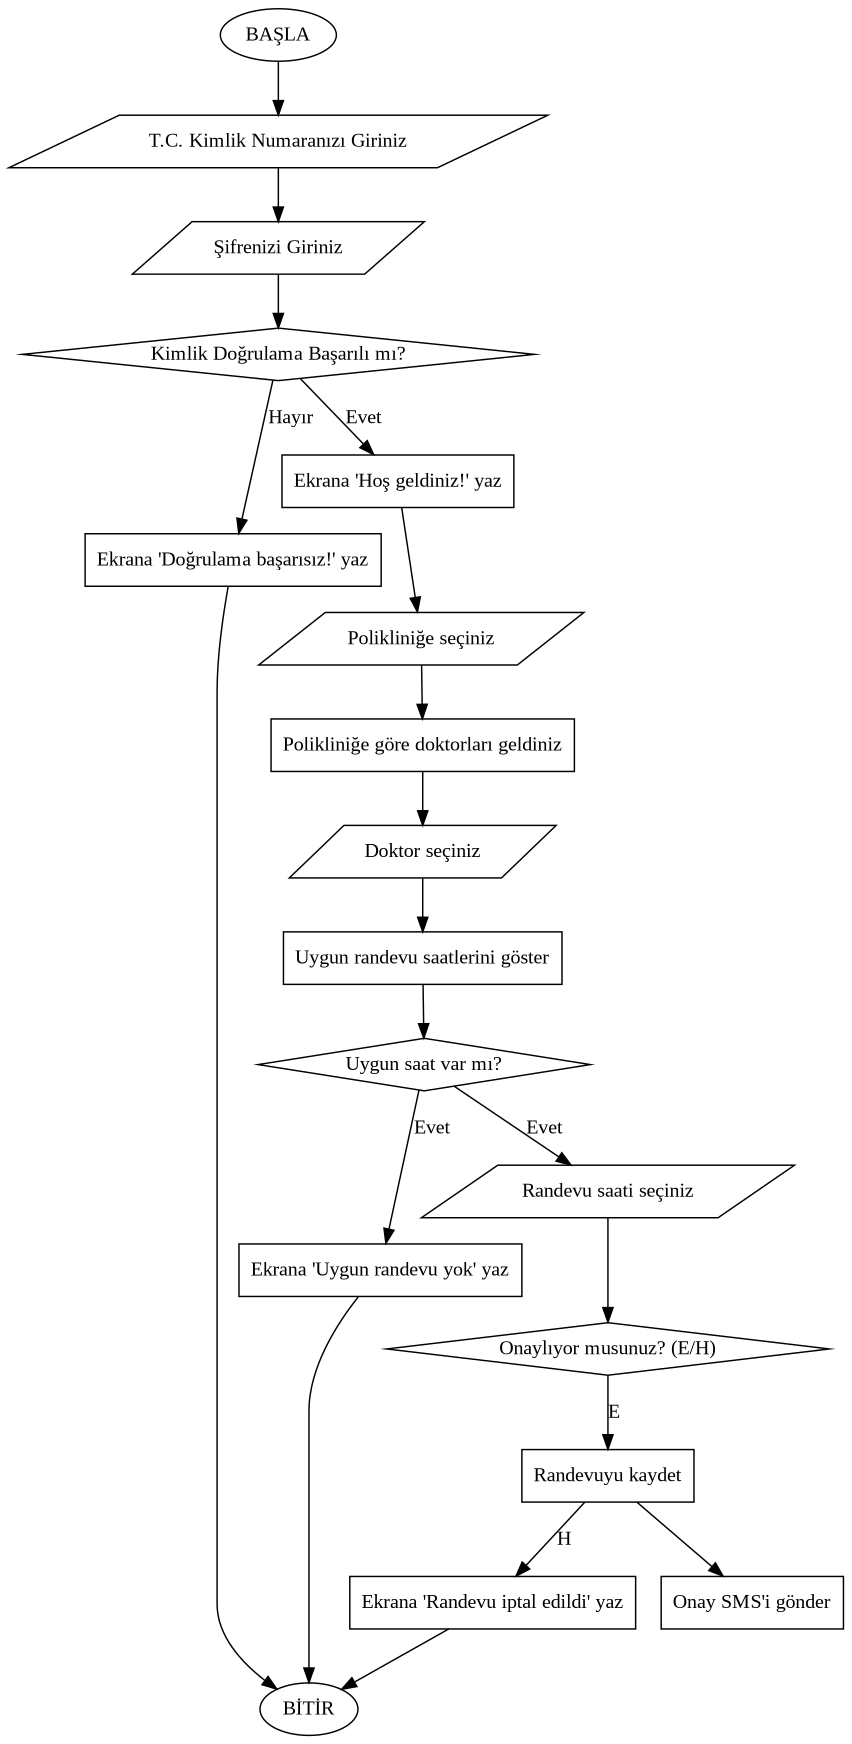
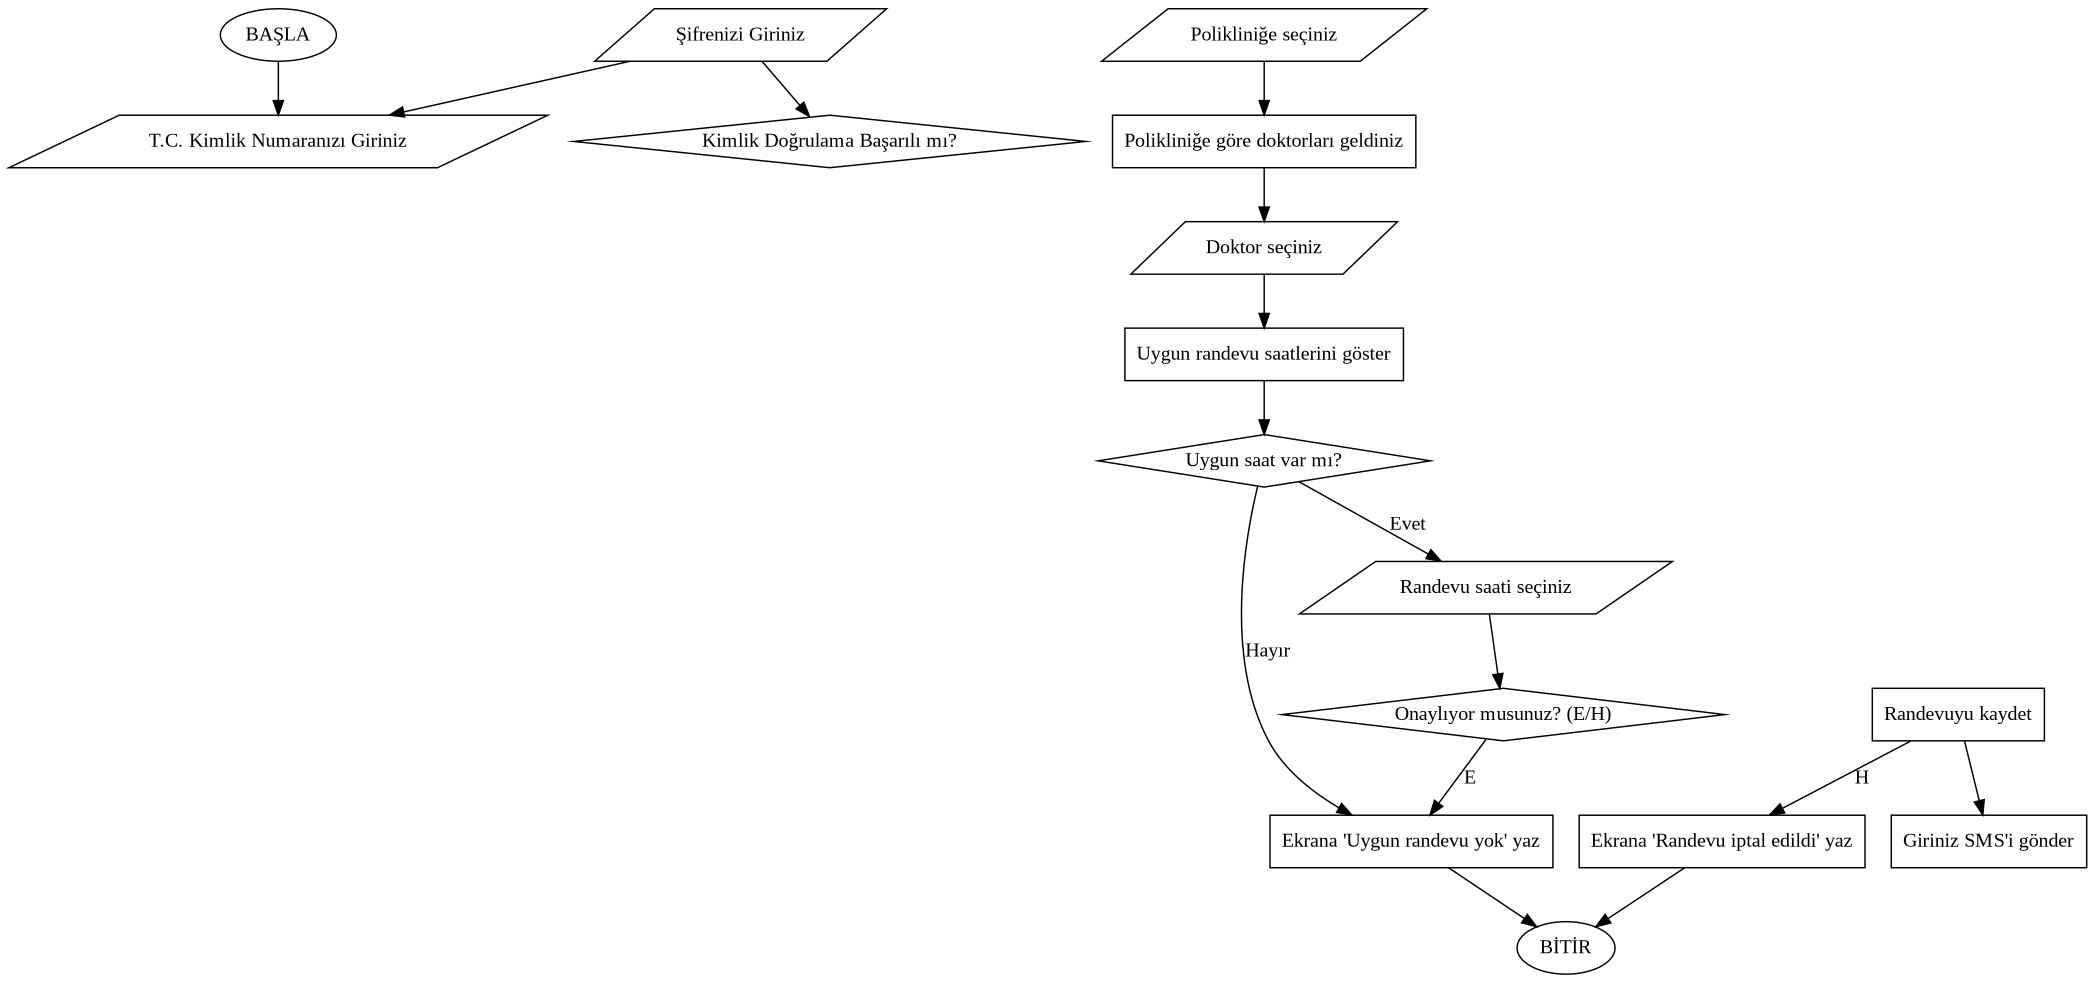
edge "T.C. Kimlik Numaranızı Giriniz" -> "Şifrenizi Giriniz": reversed
node "Ekrana 'Hoş geldiniz!' yaz": removed
node "Ekrana 'Doğrulama başarısız!' yaz": removed
edge "Uygun saat var mı?" -> "Ekrana 'Uygun randevu yok' yaz": label "Evet" -> "Hayır"
edge "Onaylıyor musunuz? (E/H)" -> "Randevuyu kaydet": now "Onaylıyor musunuz? (E/H)" -> "Ekrana 'Uygun randevu yok' yaz"
node "Onay SMS'i gönder": label "Onay SMS'i gönder" -> "Giriniz SMS'i gönder"
